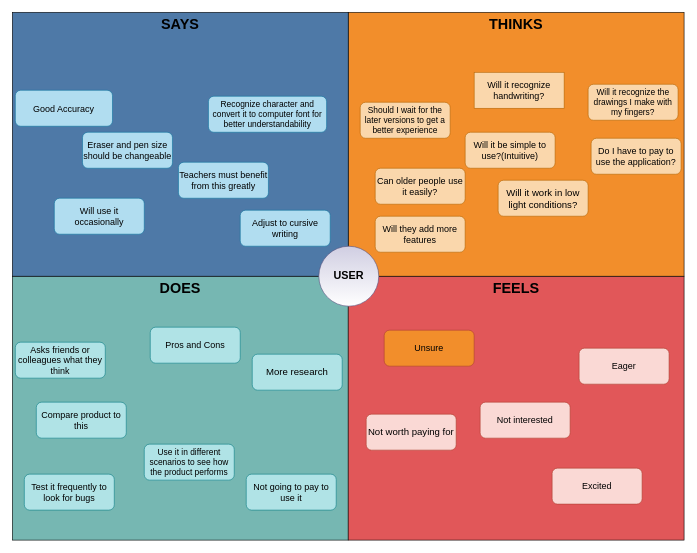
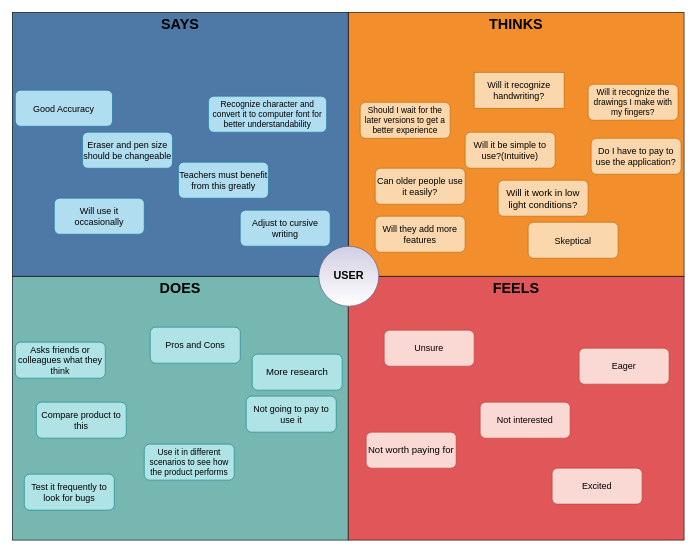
node "Skeptical": added
node "Unsure": fillcolor #f28e2b -> #fad9d5
node "Not worth paying for": moved (411, 432) -> (411, 450)
node "Not going to pay to use it": moved (291, 492) -> (291, 414)
